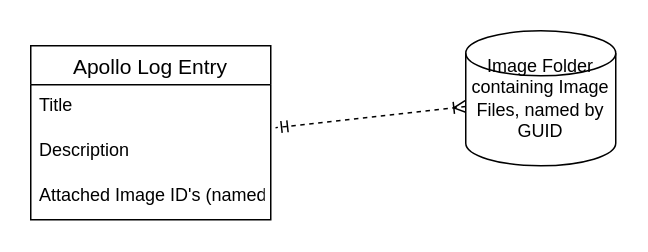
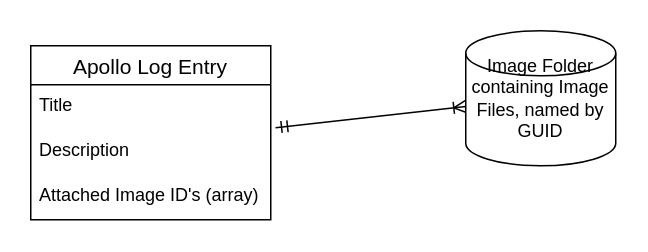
edge "Image Folder containing Image Files, named by GUID" -- "Description": style dashed -> solid
node "Attached Image ID's (named)": label "Attached Image ID's (named)" -> "Attached Image ID's (array)"
